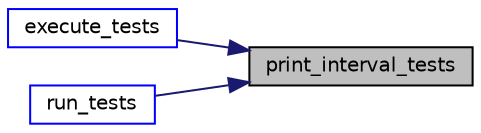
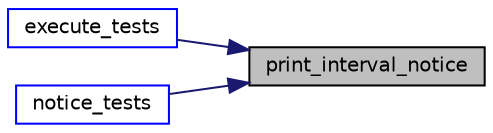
node "print_interval_tests": label "print_interval_tests" -> "print_interval_notice"
node "run_tests": label "run_tests" -> "notice_tests"
